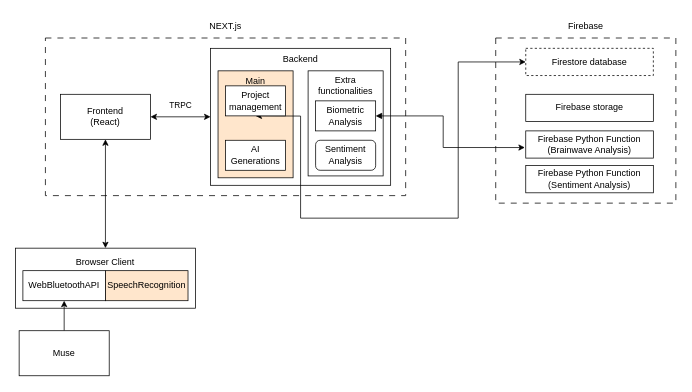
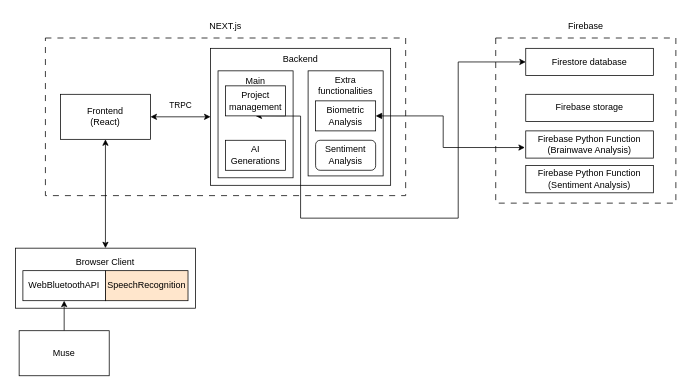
node "Firestore database": style dashed -> solid
node "Main functionalities": fillcolor #ffe6cc -> #ffffff
